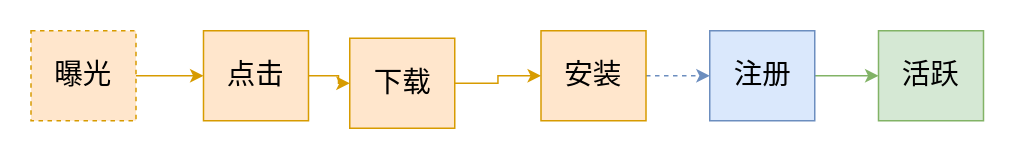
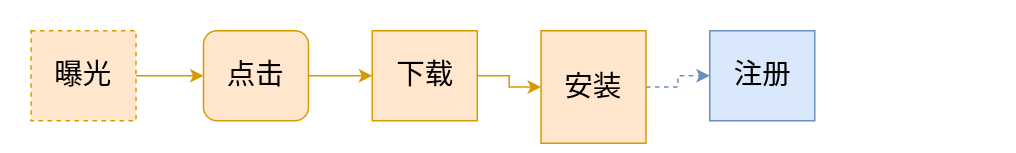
node "点击": shape rectangle -> rounded rectangle
node "安装": size 105x90 -> 105x113
edge "注册" -> "活跃": removed
node "活跃": removed
node "下载": moved (402, 83) -> (425, 76)
